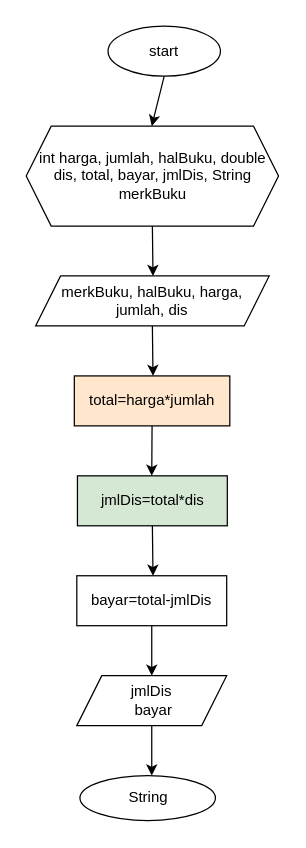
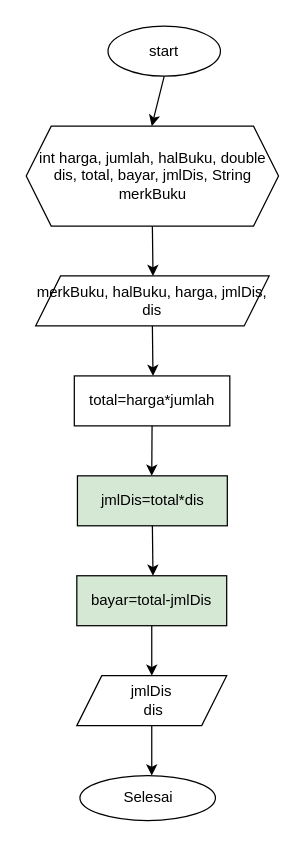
node "merkBuku, halBuku, harga, jumlah, dis": label "merkBuku, halBuku, harga, jumlah, dis" -> "merkBuku, halBuku, harga, jmlDis, dis"
node "total=harga*jumlah": fillcolor #ffe6cc -> #ffffff
node "bayar=total-jmlDis": fillcolor #ffffff -> #d5e8d4
node "jmlDis bayar": label "jmlDis bayar" -> "jmlDis dis"
node "String": label "String" -> "Selesai"
